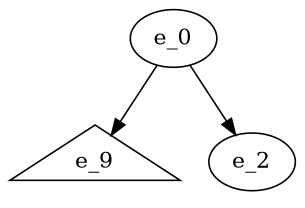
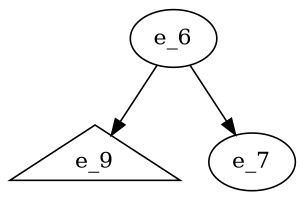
node "e_0": label "e_0" -> "e_6"
node "e_2": label "e_2" -> "e_7"
